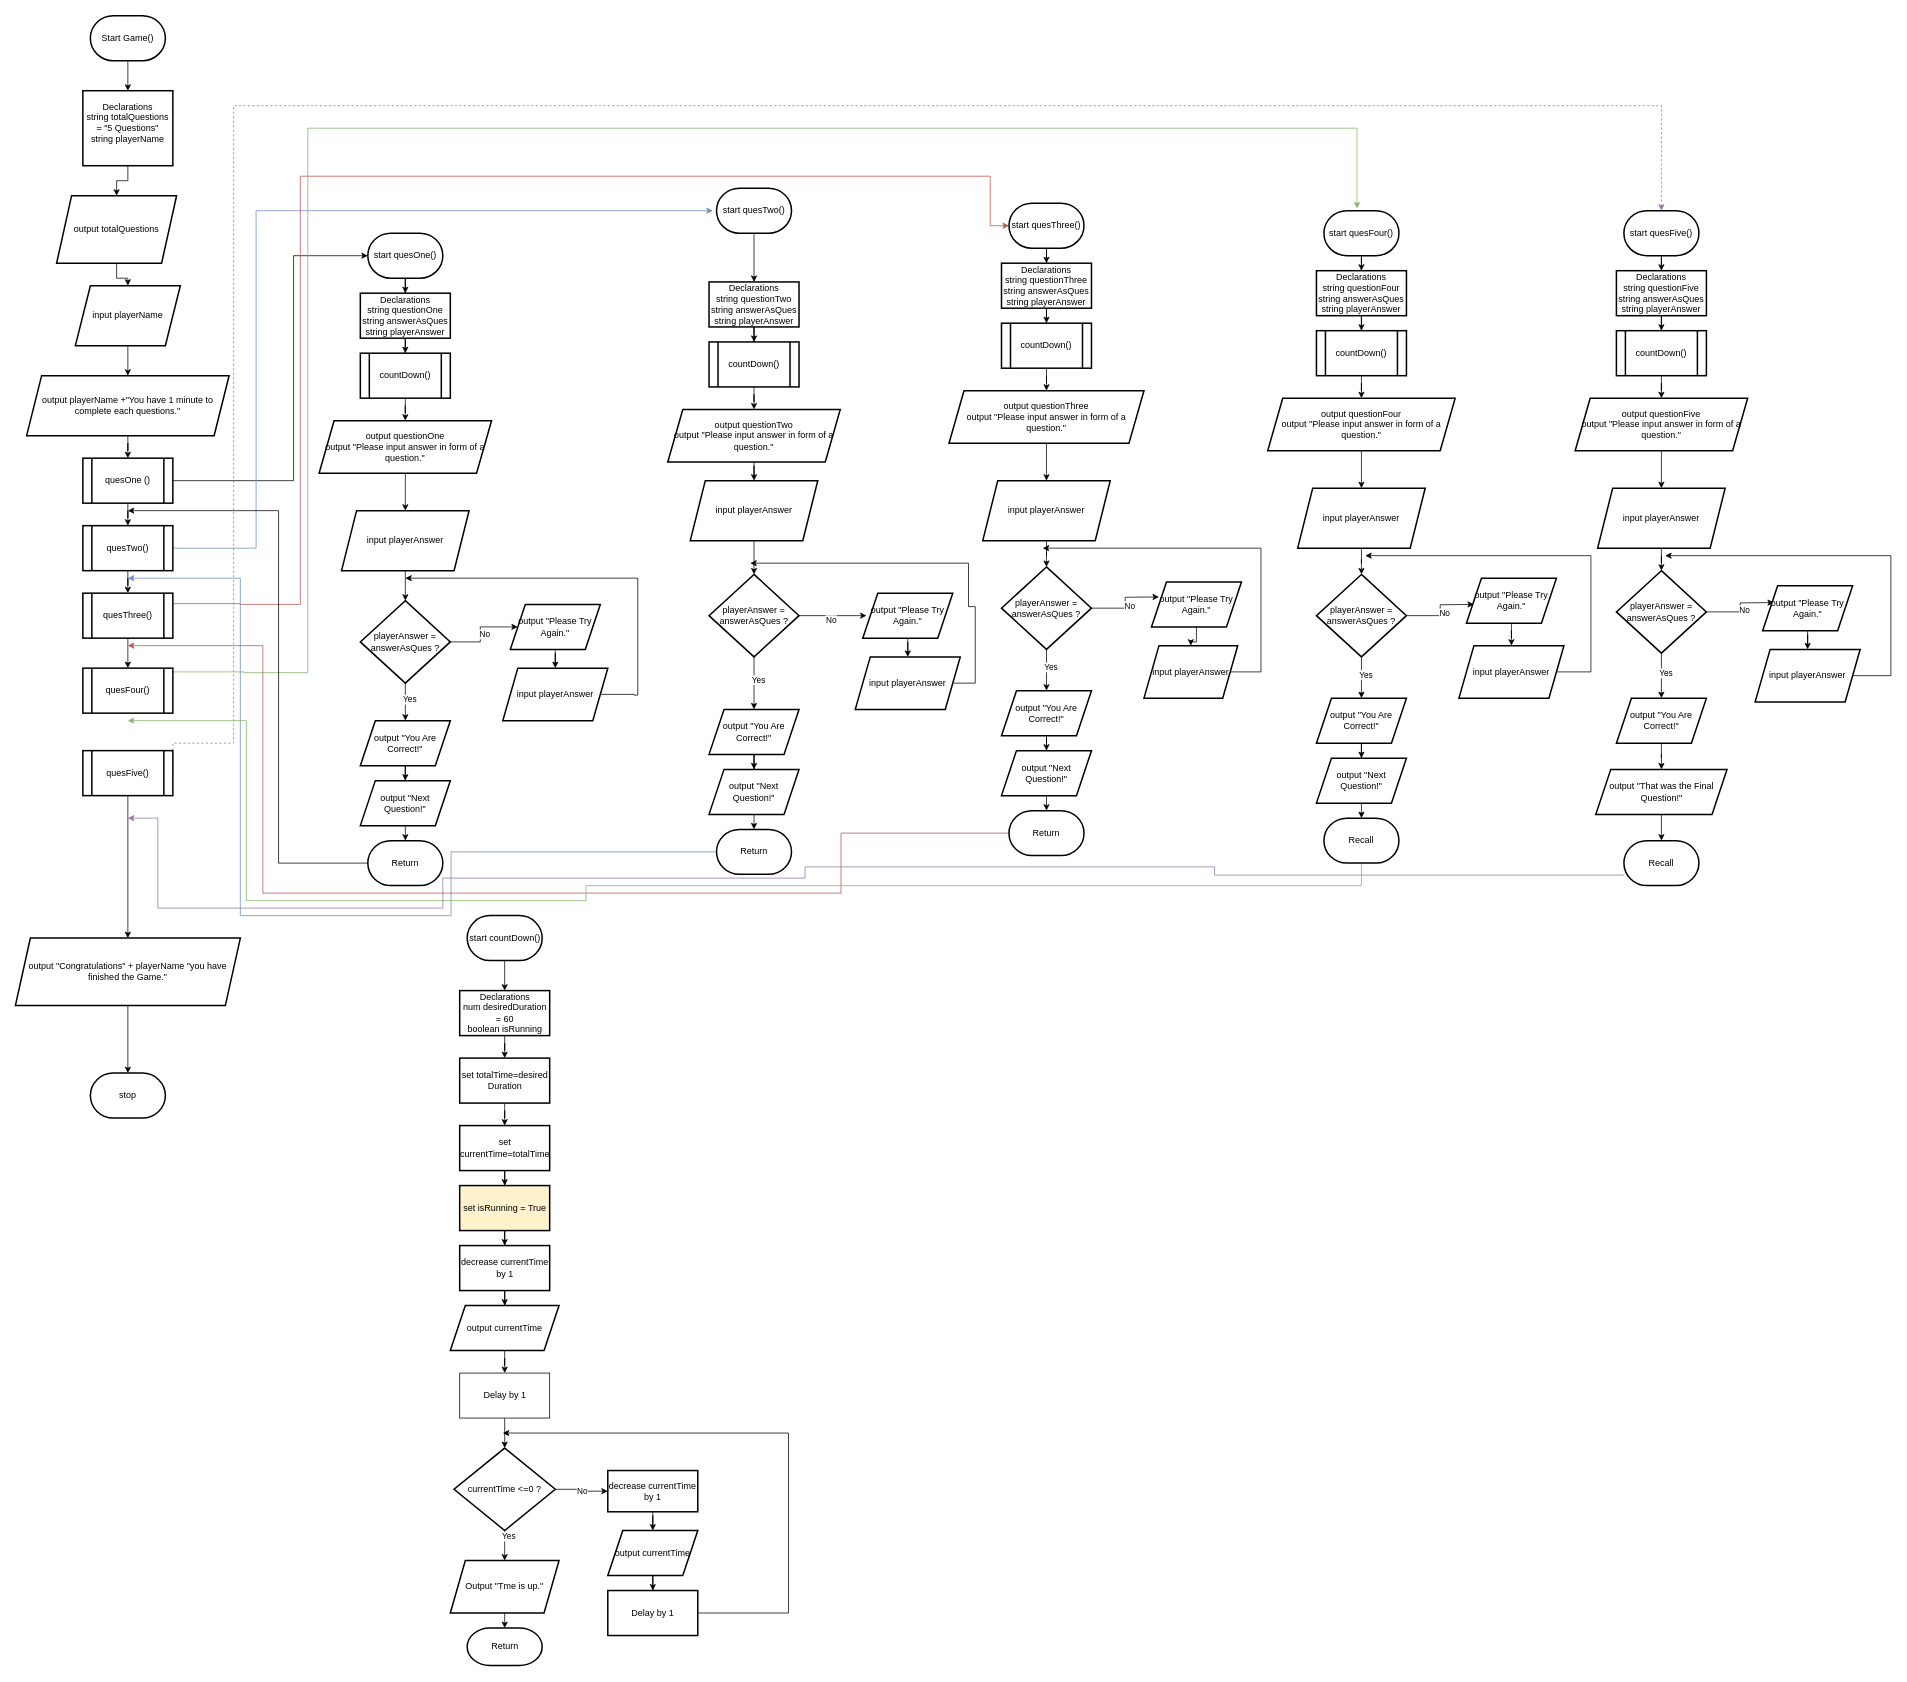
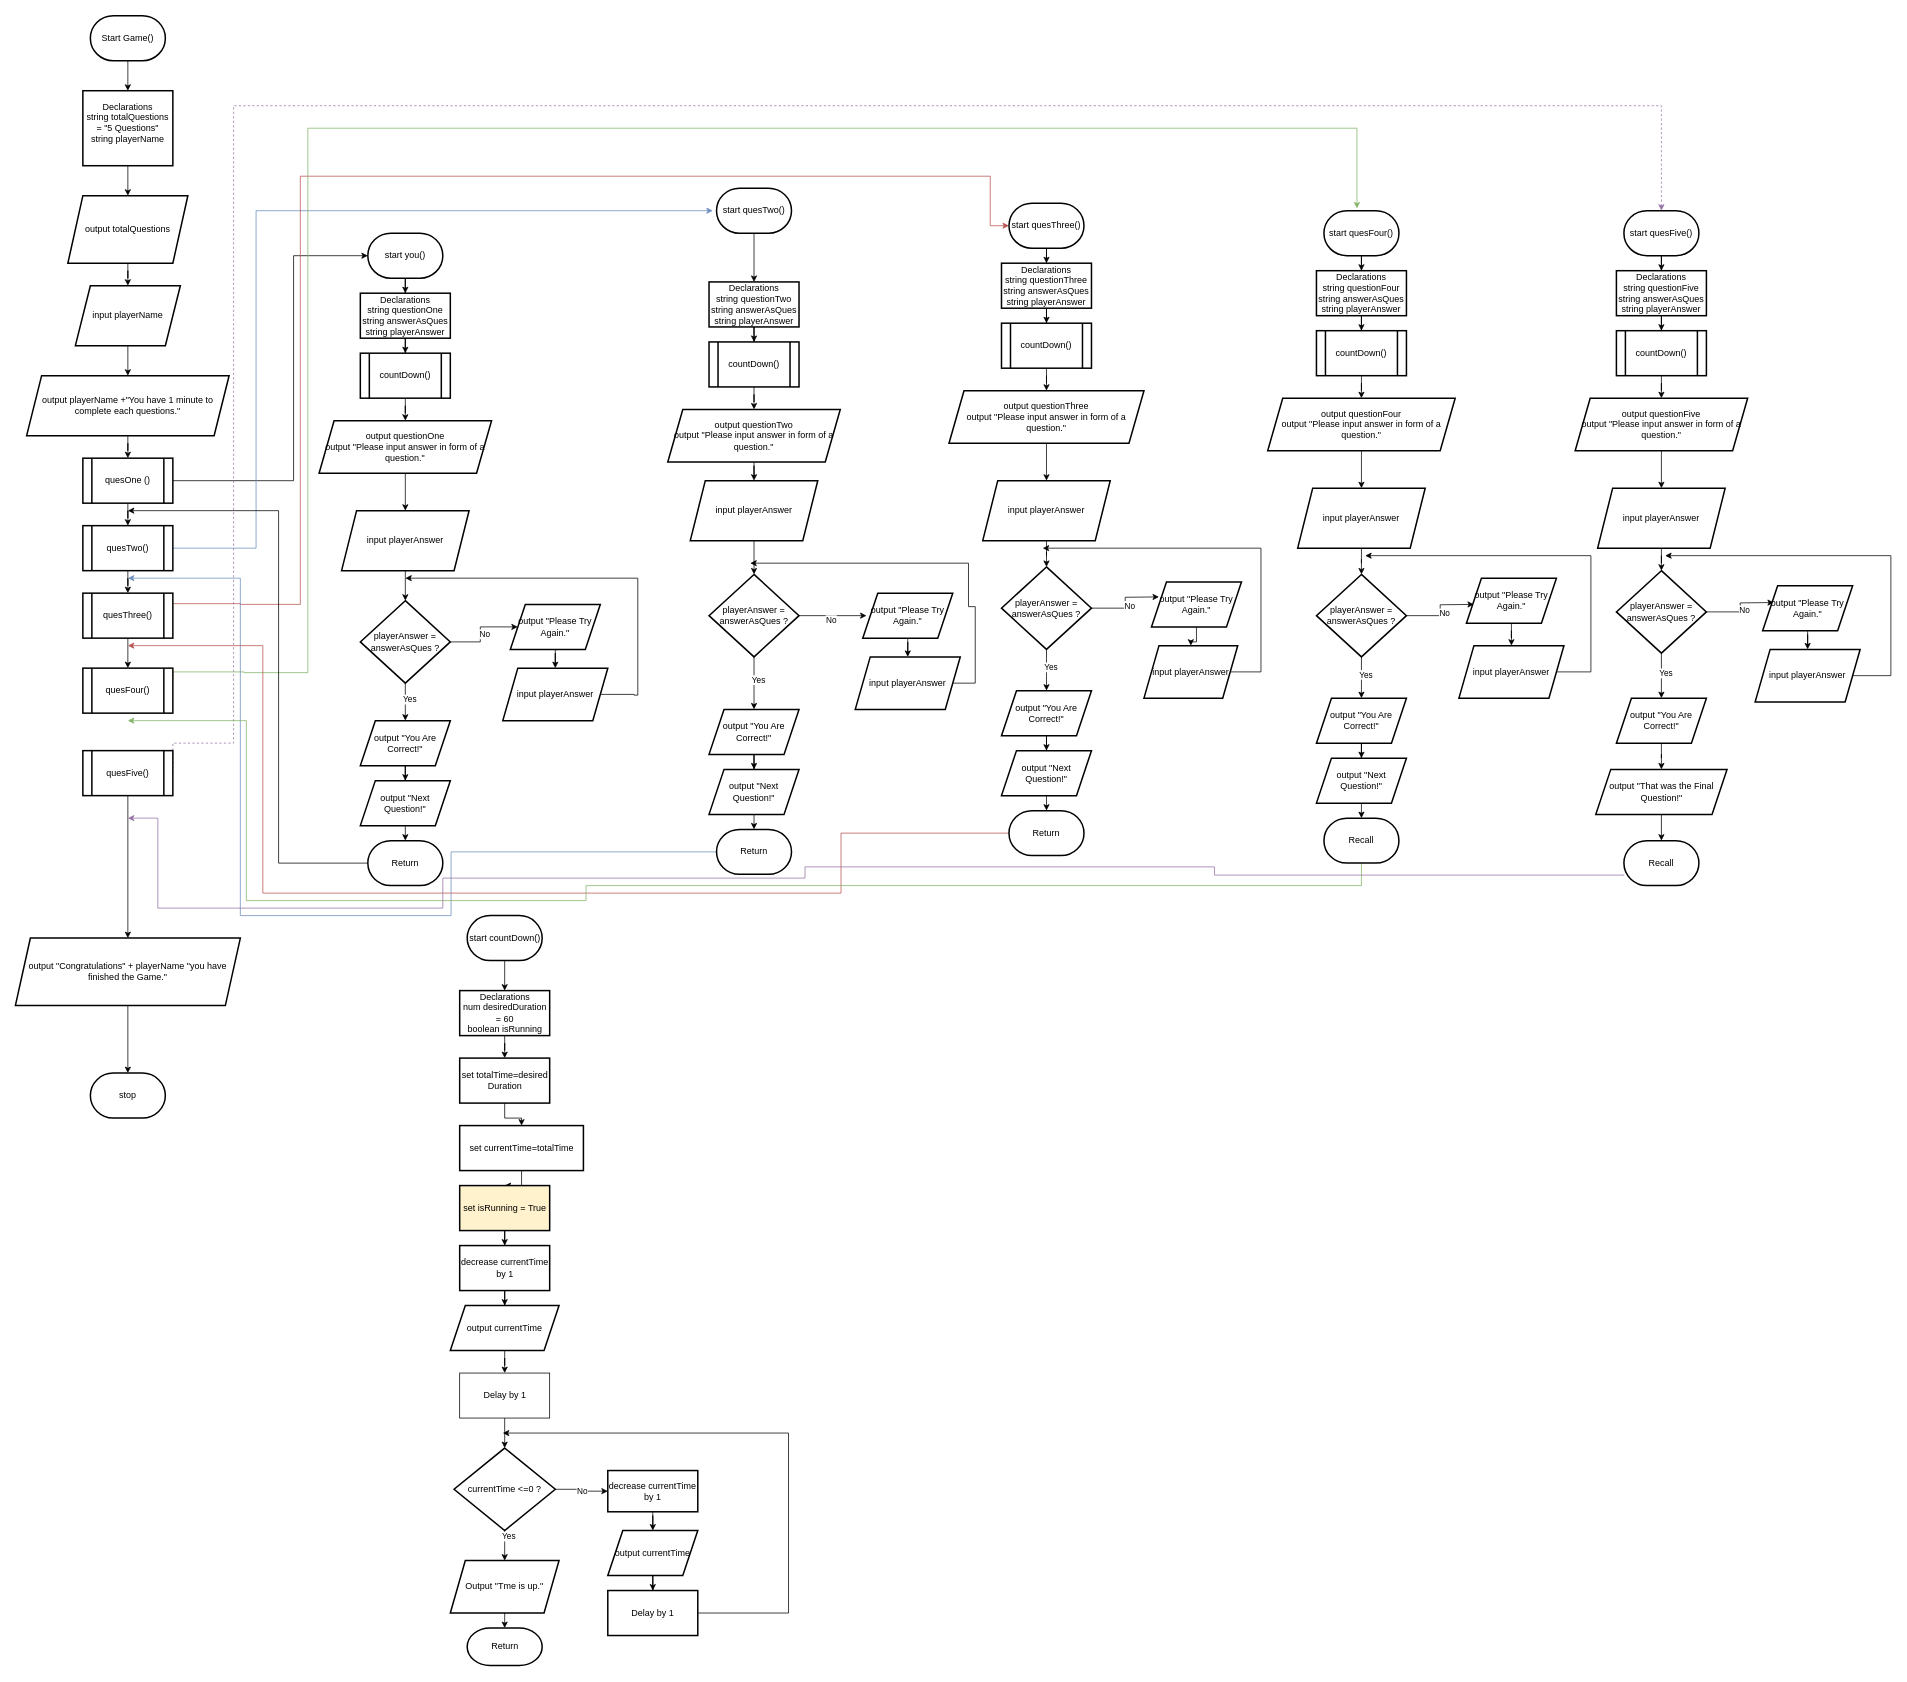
node "output totalQuestions": moved (117, 229) -> (128, 229)
node "start quesOne()": label "start quesOne()" -> "start you()"
node "set currentTime=totalTime": size 90x45 -> 124x45
